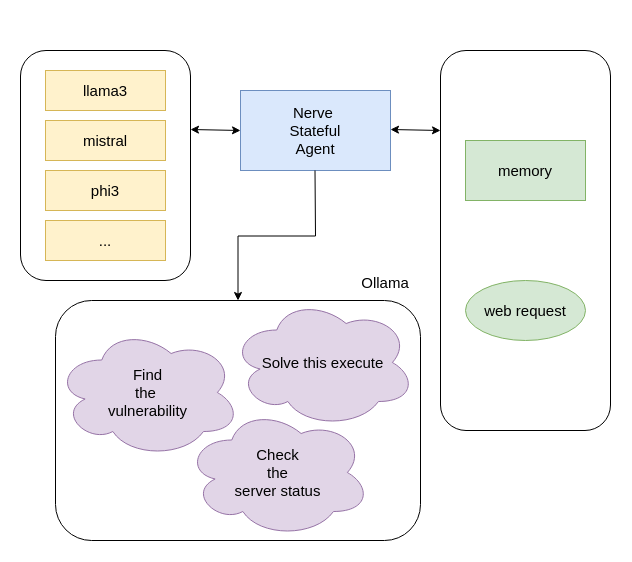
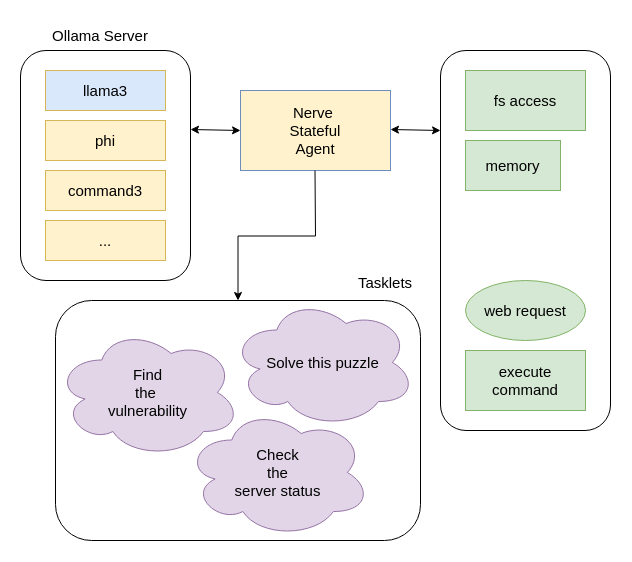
node "Ollama Server": added
node "llama3": fillcolor #fff2cc -> #dae8fc
node "fs access": added
node "Nerve Stateful Agent": fillcolor #dae8fc -> #fff2cc
node "mistral": label "mistral" -> "phi"
node "memory": size 120x60 -> 95x50
node "phi3": label "phi3" -> "command3"
node "Ollama": label "Ollama" -> "Tasklets"
node "Solve this execute": label "Solve this execute" -> "Solve this puzzle"
node "execute command": added
